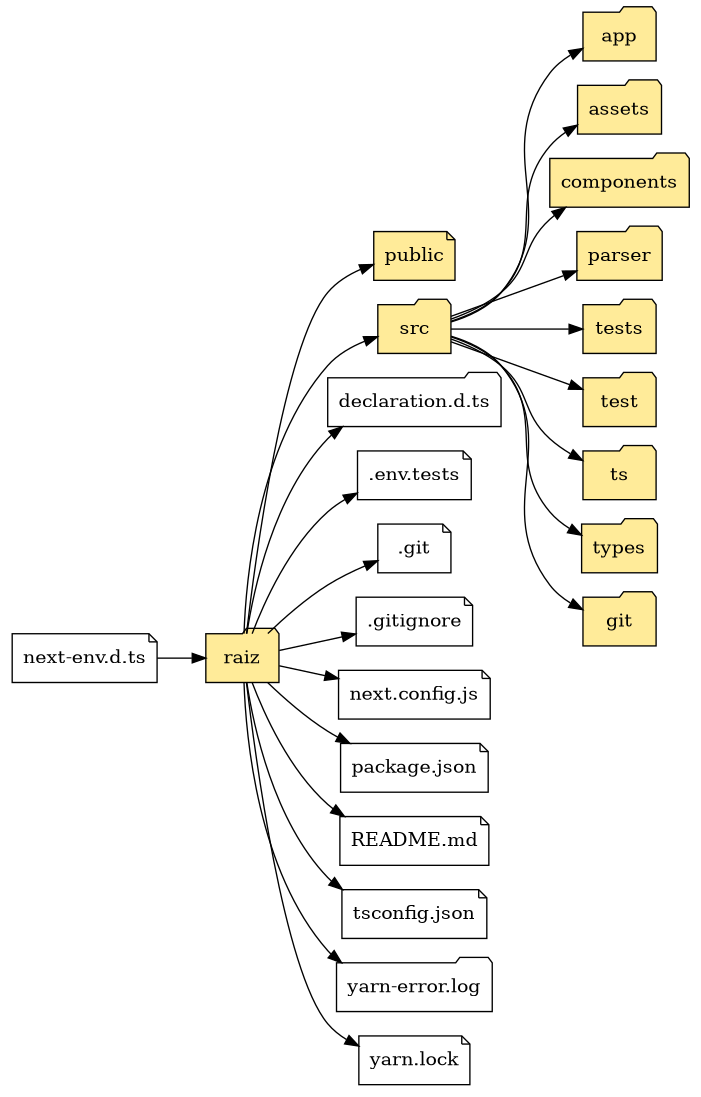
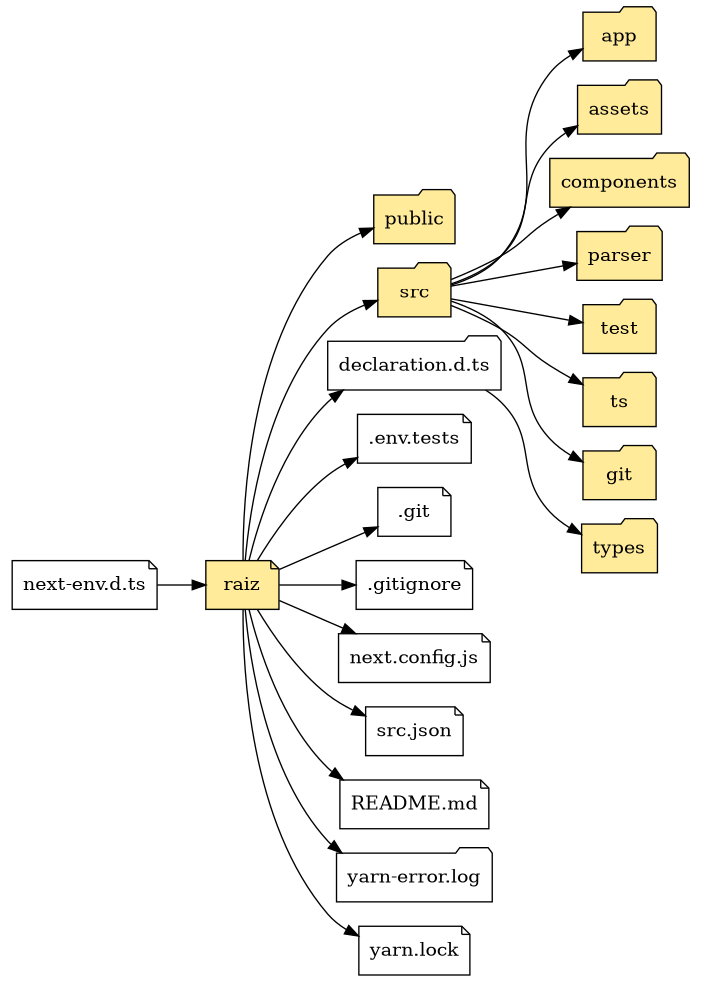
node "public": shape note -> folder
node "tests": removed
edge "src" -> "types": now "declaration.d.ts" -> "types"
node "raiz": shape folder -> note
node "package.json": label "package.json" -> "src.json"
node "tsconfig.json": removed
